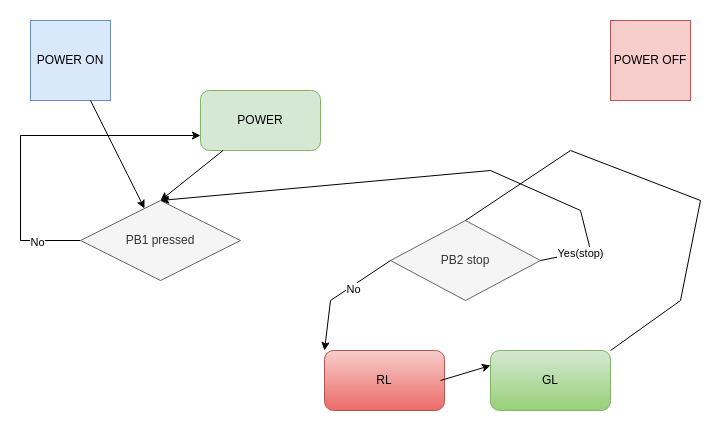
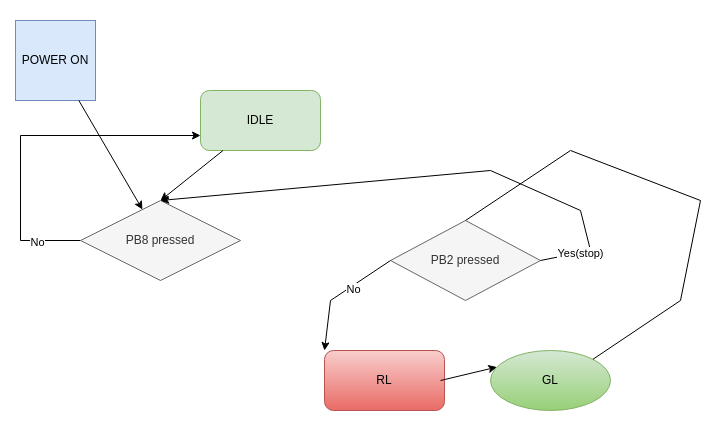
node "POWER ON": moved (71, 61) -> (56, 61)
node "POWER OFF": removed
node "POWER": label "POWER" -> "IDLE"
node "PB1 pressed": label "PB1 pressed" -> "PB8 pressed"
node "PB2 stop": label "PB2 stop" -> "PB2 pressed"
node "GL": shape rounded rectangle -> ellipse
